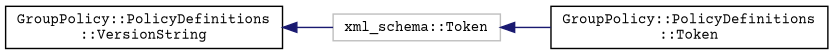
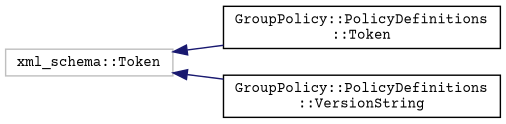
edge "xml_schema::Token" -> "GroupPolicy::PolicyDefinitions ::VersionString": reversed
